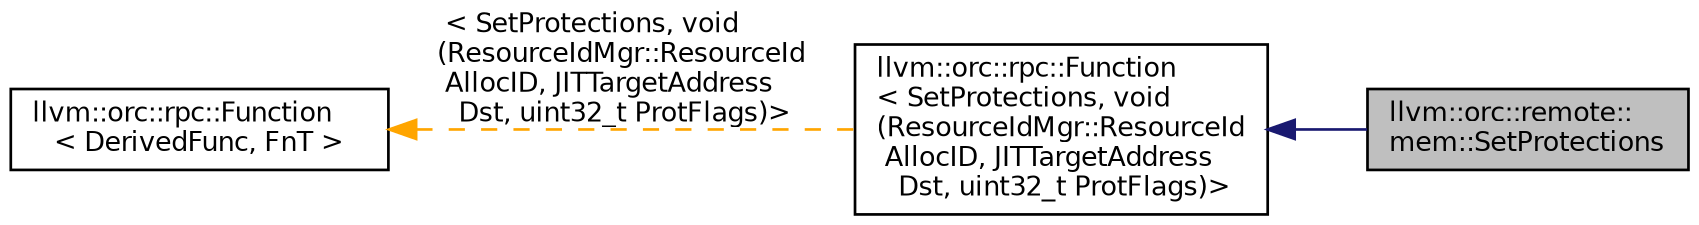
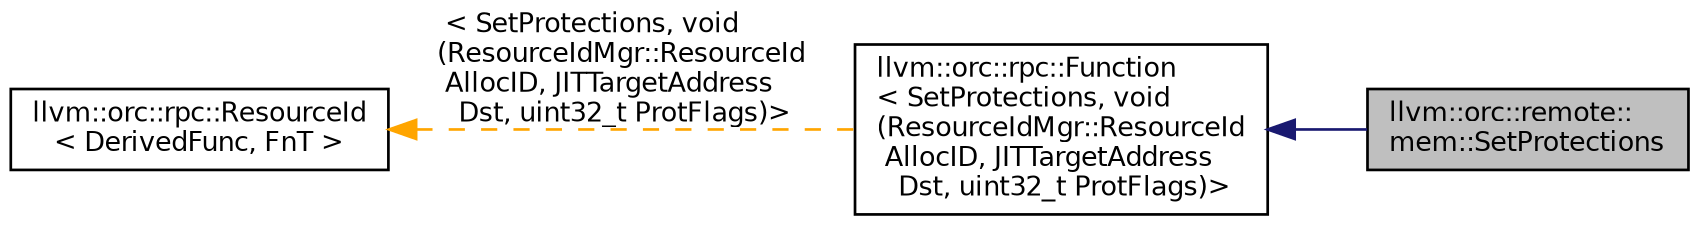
node "llvm::orc::rpc::Function < DerivedFunc, FnT >": label "llvm::orc::rpc::Function < DerivedFunc, FnT >" -> "llvm::orc::rpc::ResourceId < DerivedFunc, FnT >"
